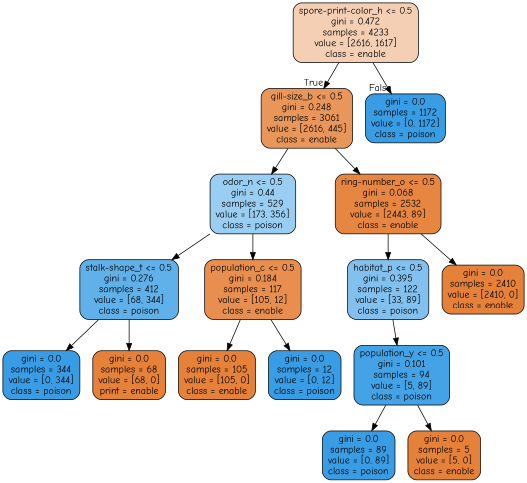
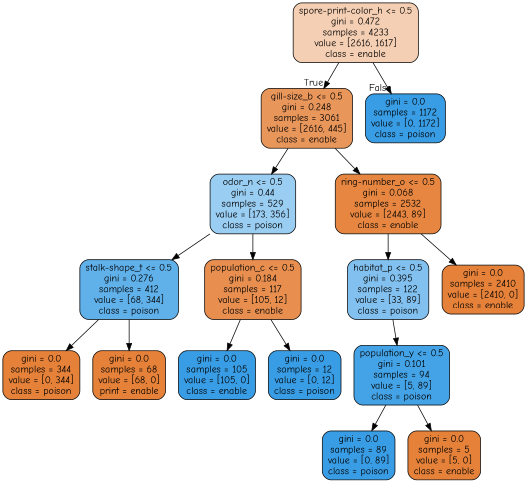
node "gini = 0.0 samples = 344 value = [0, 344] class = poison": fillcolor #399de5 -> #e58139
node "gini = 0.0 samples = 105 value = [105, 0] class = enable": fillcolor #e58139 -> #399de5
